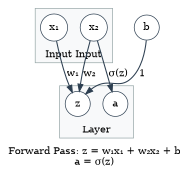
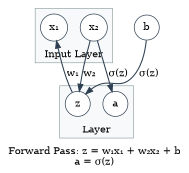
cluster "Input Input": label "Input Input" -> "Input Layer"
edge "x₁" -> "z": reversed
edge "b" -> "z": label "1" -> "σ(z)"
